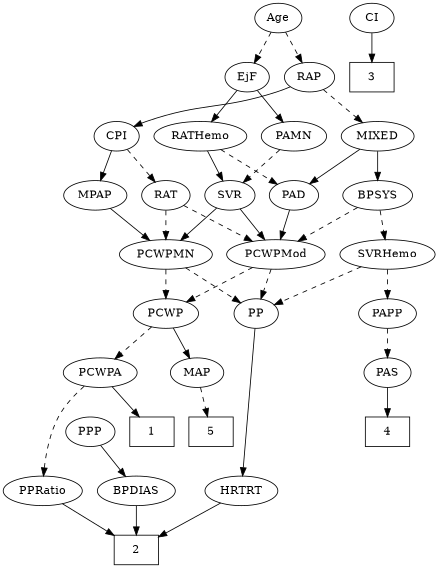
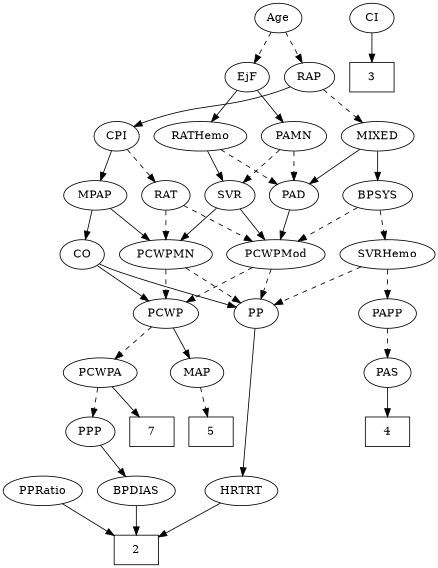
edge "PAMN" -> "PAD": added
node "CO": added
edge "PCWPA" -> "PPRatio": now "PCWPA" -> "PPP"
node "1": label "1" -> "7"
